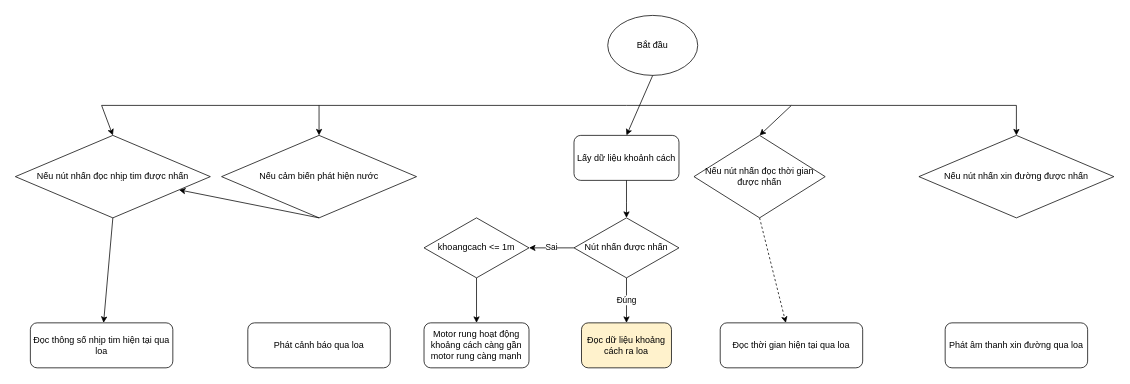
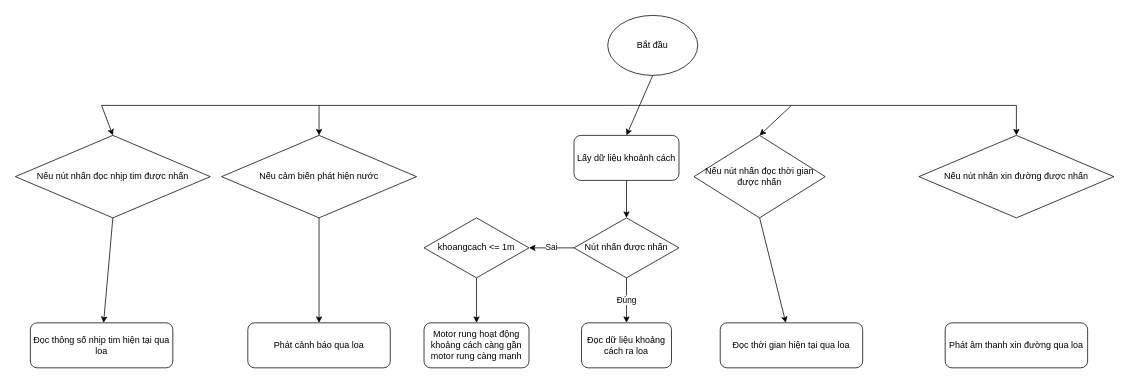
edge "Nếu cảm biến phát hiện nước" -> "Nếu nút nhấn đọc nhịp tim được nhấn": now "Nếu cảm biến phát hiện nước" -> "Phát cảnh báo qua loa"
edge "Nếu nút nhấn đọc thời gian được nhấn" -> "Đọc thời gian hiện tại qua loa": style dashed -> solid
node "Đọc dữ liệu khoảng cách ra loa": fillcolor #fff2cc -> #ffffff
